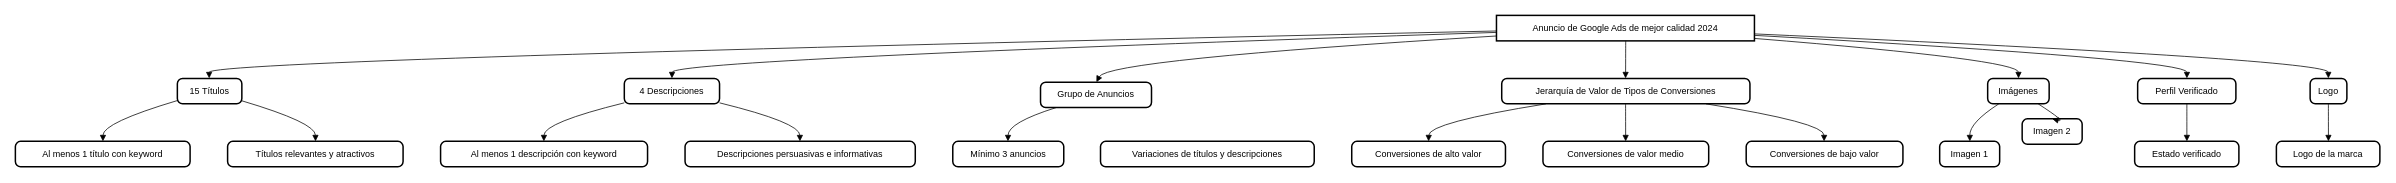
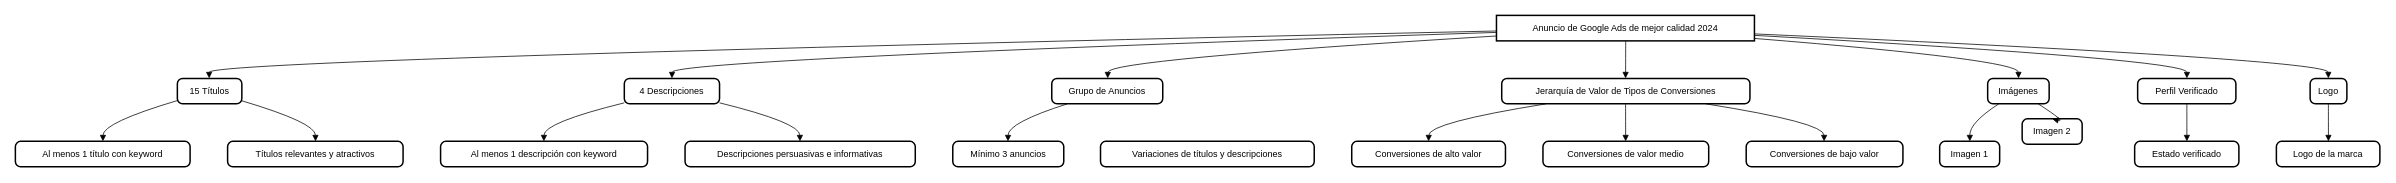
node "Grupo de Anuncios": moved (1096, 95) -> (1107, 91)
